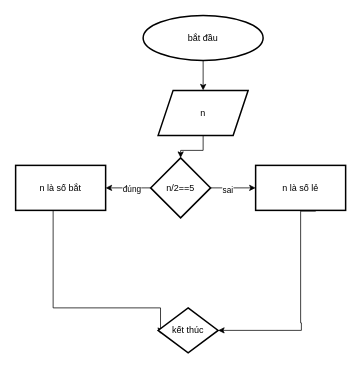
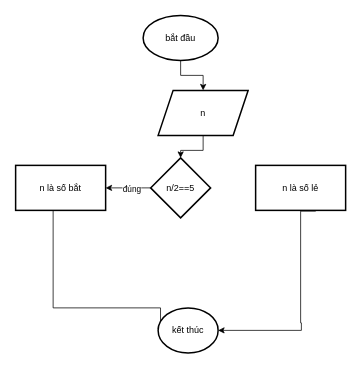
node "bắt đầu": size 120x45 -> 75x45
edge "n/2==5" -> "n là số lẻ": removed, label "sai"
node "kết thúc": shape diamond -> ellipse
